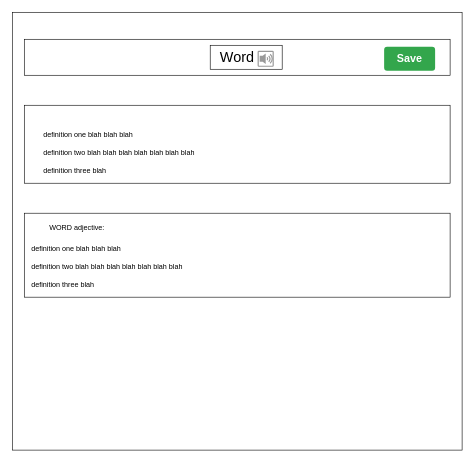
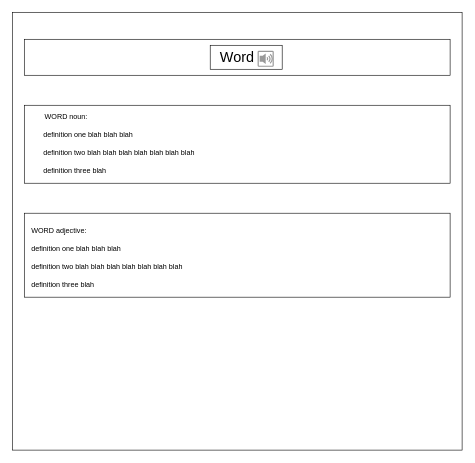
node "Save": removed
node "WORD noun:": added
node "WORD adjective:": moved (84, 228) -> (66, 231)
